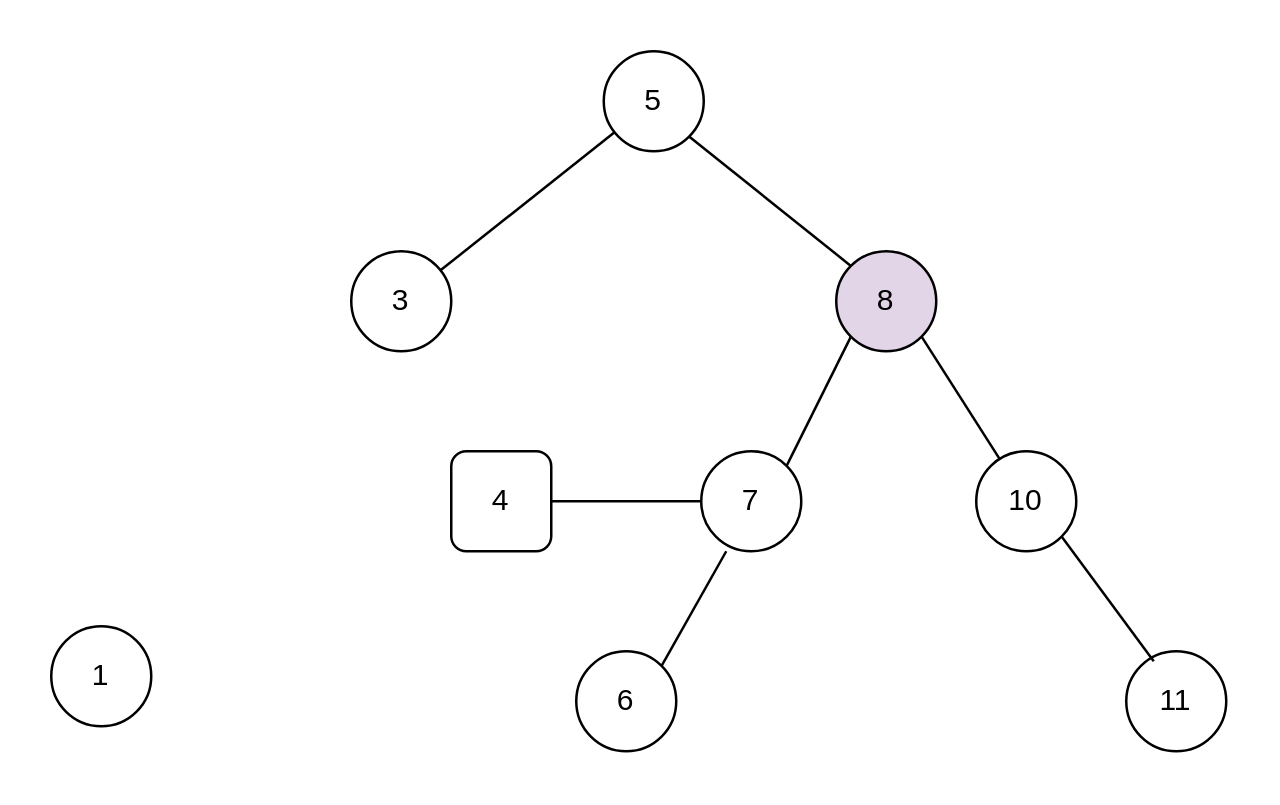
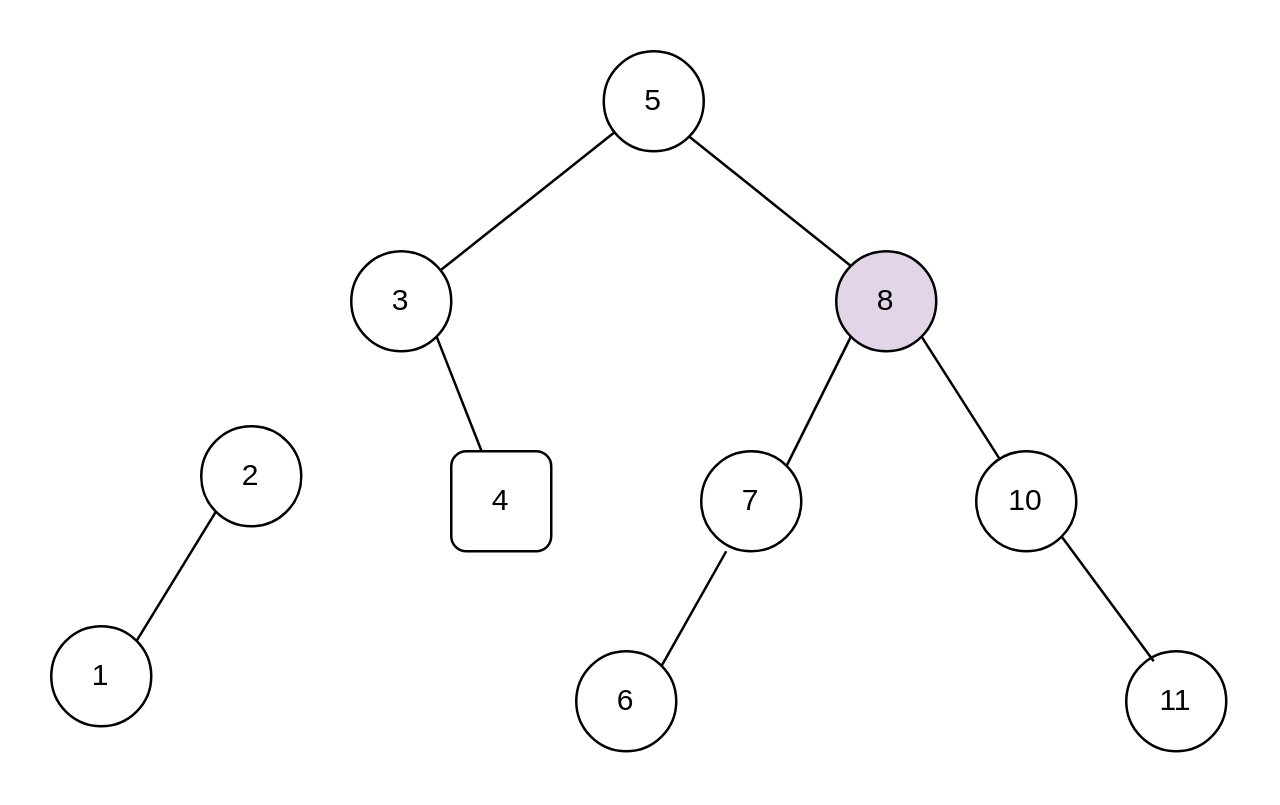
node "2": added
edge "4" -- "7": now "4" -- "3"
edge "2" -- "1": added
